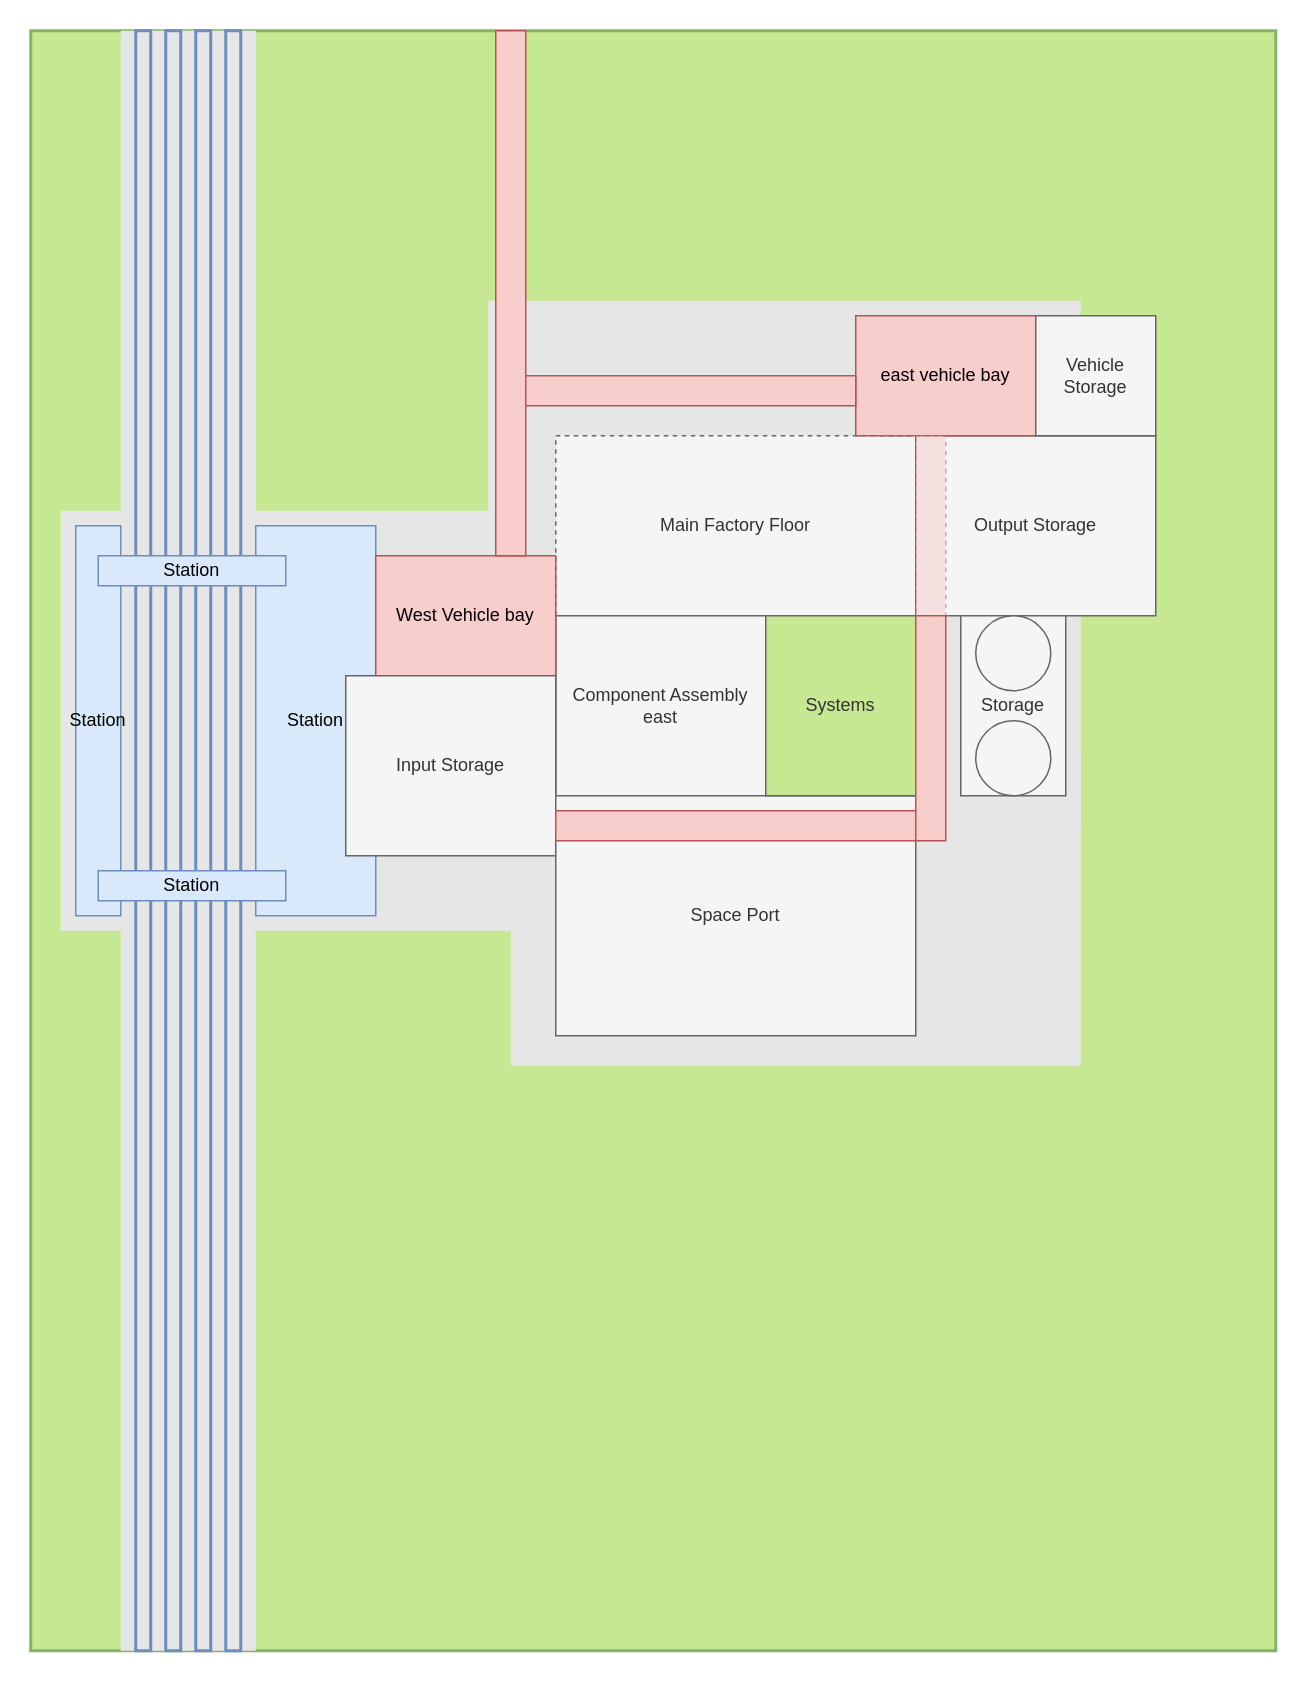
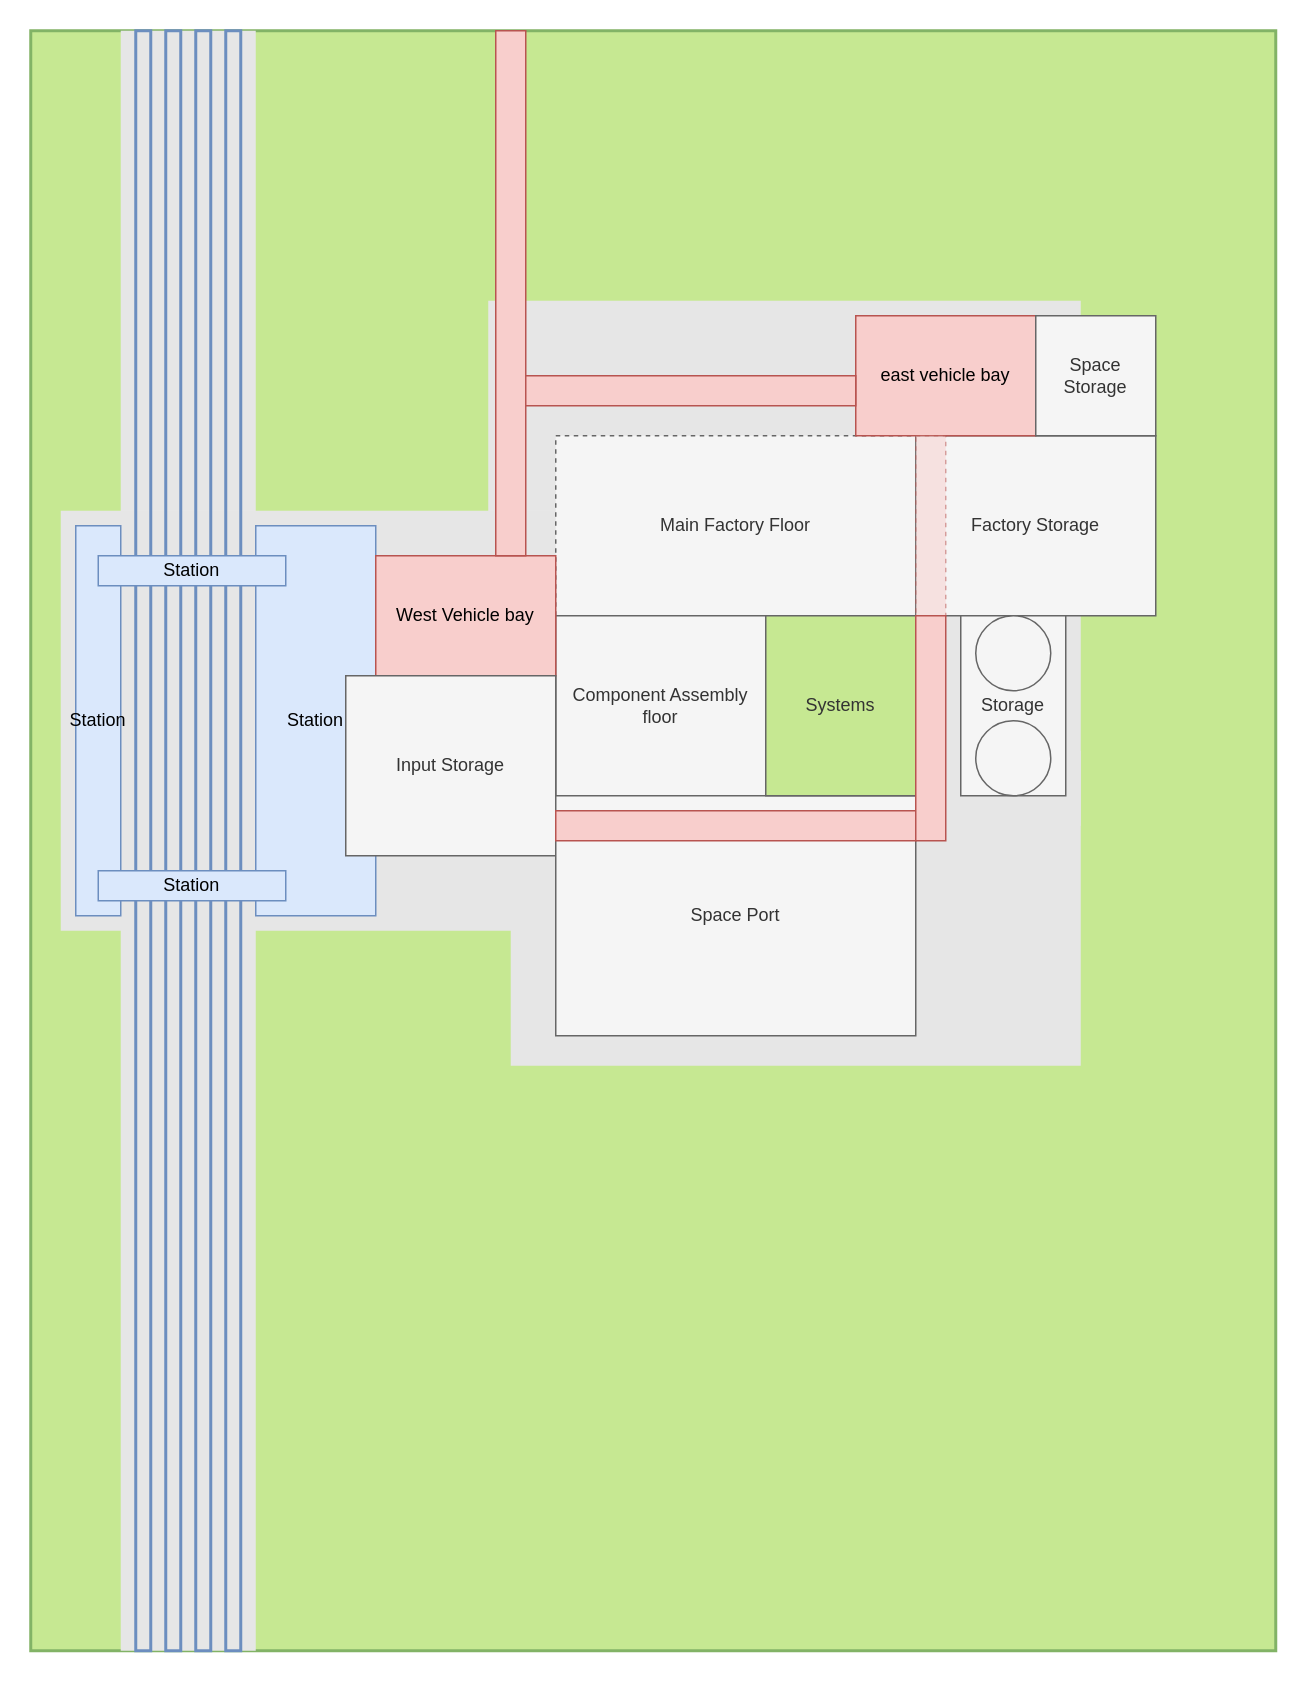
node "Vehicle Storage": label "Vehicle Storage" -> "Space Storage"
node "Output Storage": label "Output Storage" -> "Factory Storage"
node "Component Assembly east": label "Component Assembly east" -> "Component Assembly floor"
